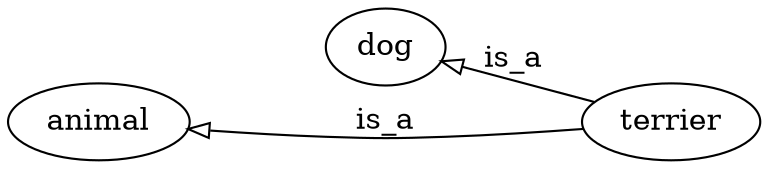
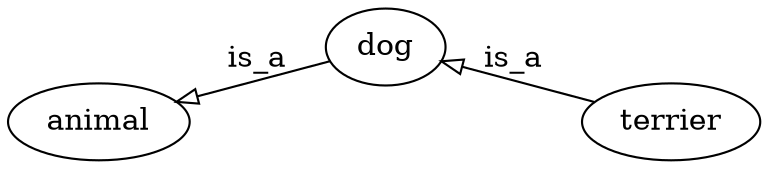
edge "terrier" -> "animal": now "dog" -> "animal"
